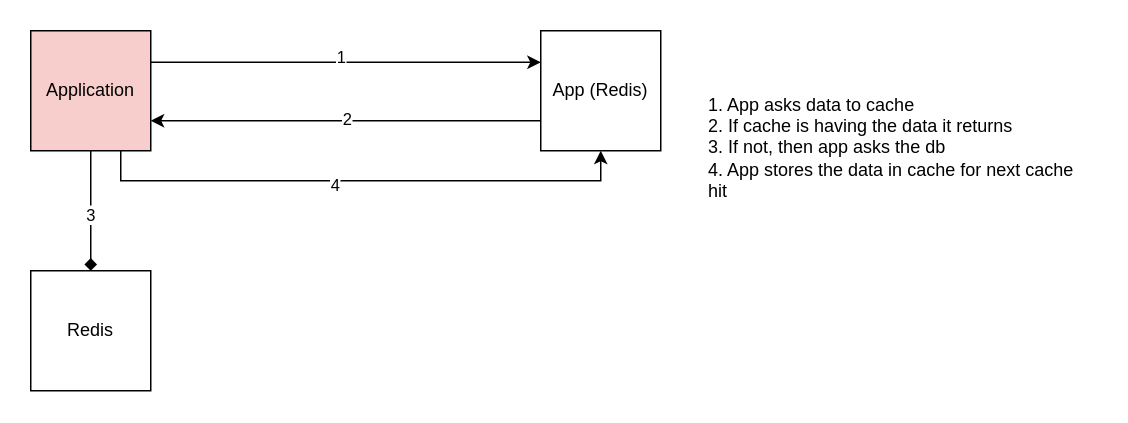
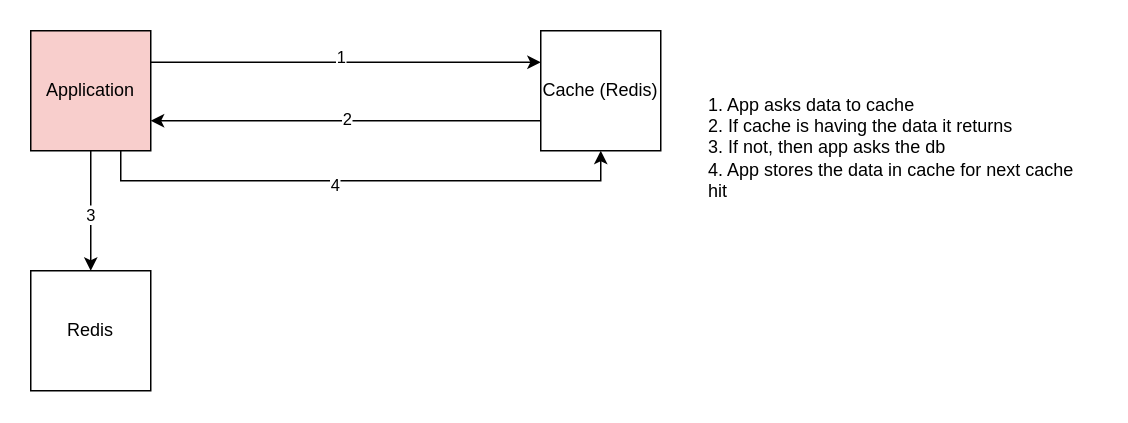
node "App (Redis)": label "App (Redis)" -> "Cache (Redis)"
edge "Application" -> "Redis": arrowhead diamond -> classic
